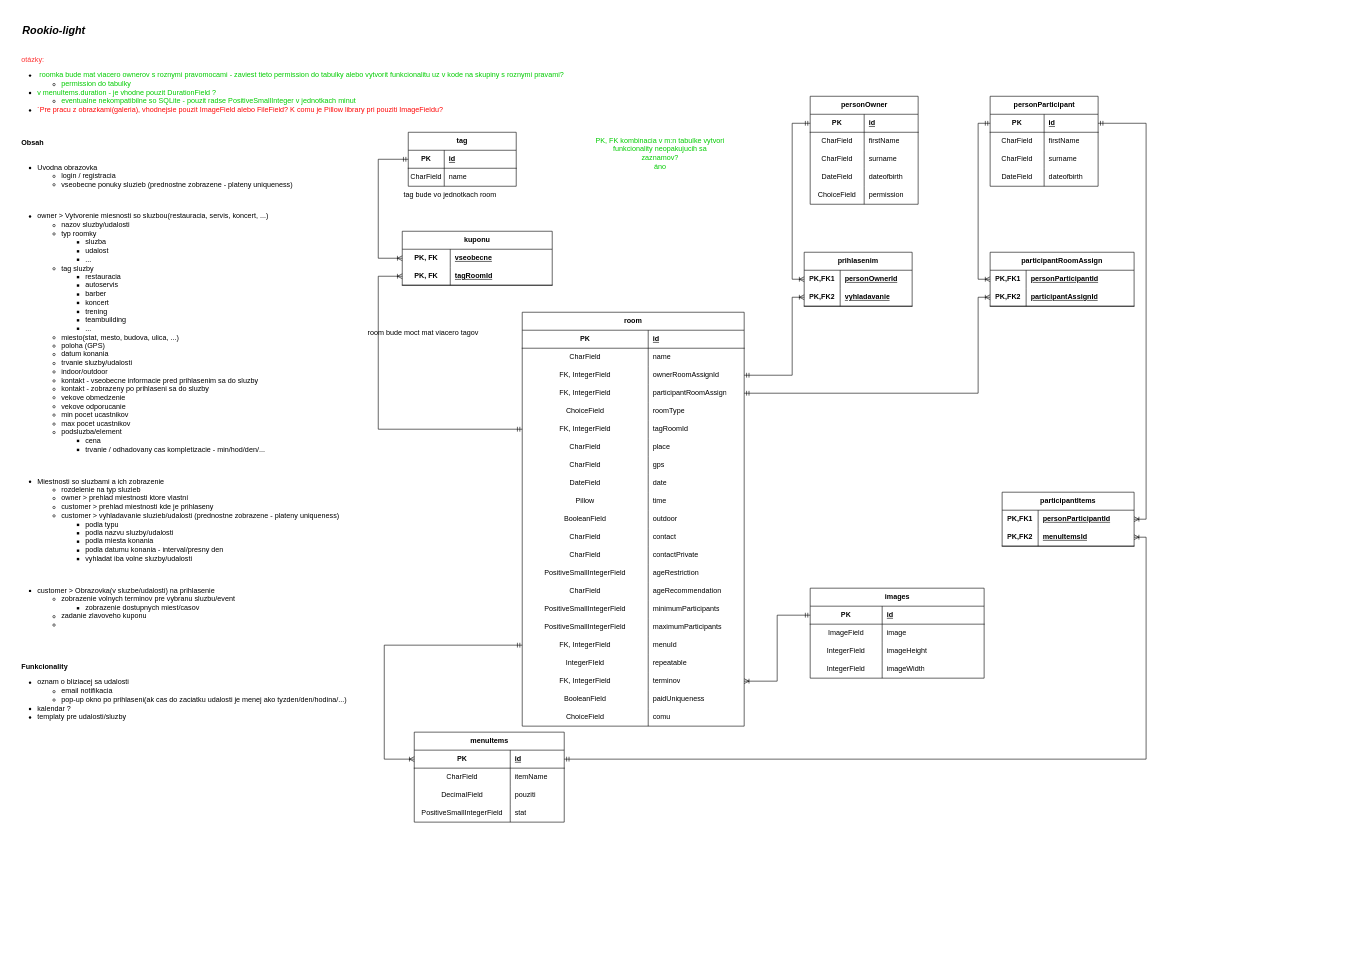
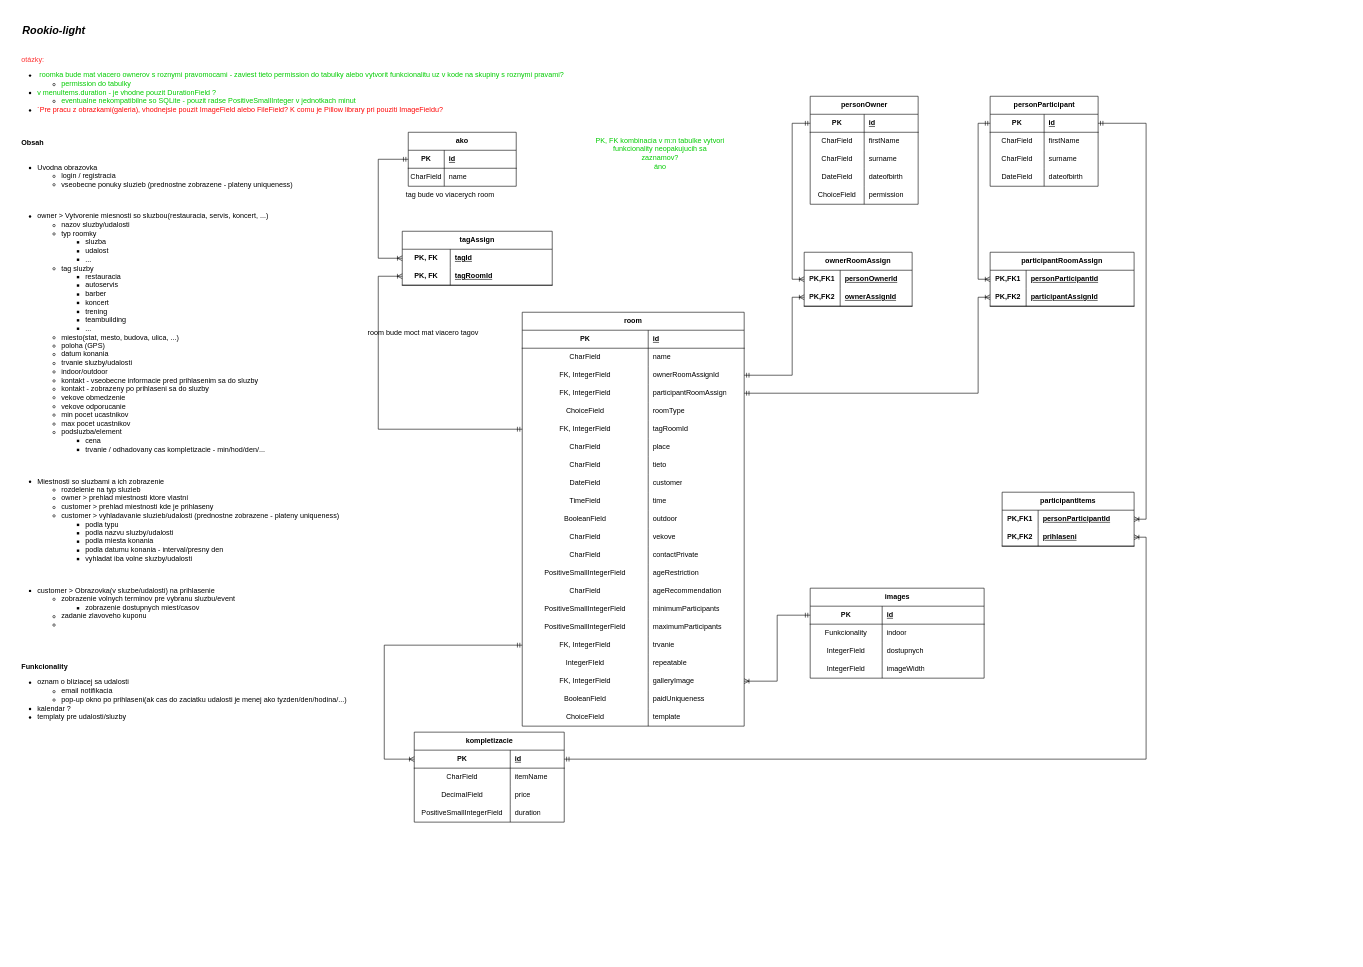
node "tag": label "tag" -> "ako"
node "tag bude vo jednotkach room": label "tag bude vo jednotkach room" -> "tag bude vo viacerych room"
node "kuponu": label "kuponu" -> "tagAssign"
node "vseobecne": label "vseobecne" -> "tagId"
node "prihlasenim": label "prihlasenim" -> "ownerRoomAssign"
node "vyhladavanie": label "vyhladavanie" -> "ownerAssignId"
node "gps": label "gps" -> "tieto"
node "date": label "date" -> "customer"
node "Pillow": label "Pillow" -> "TimeField"
node "contact": label "contact" -> "vekove"
node "menuItemsId": label "menuItemsId" -> "prihlaseni"
node "ImageField": label "ImageField" -> "Funkcionality"
node "image": label "image" -> "indoor"
node "menuId": label "menuId" -> "trvanie"
node "imageHeight": label "imageHeight" -> "dostupnych"
node "terminov": label "terminov" -> "galleryImage"
node "comu": label "comu" -> "template"
node "menuItems": label "menuItems" -> "kompletizacie"
node "pouziti": label "pouziti" -> "price"
node "stat": label "stat" -> "duration"
